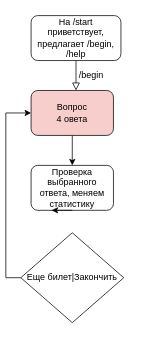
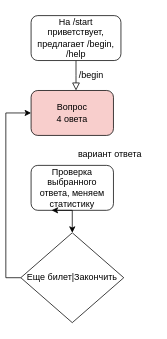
edge "Вопрос 4 овета" -> "Проверка выбранного ответа, меняем статистику": removed
node "вариант ответа": added
edge "Проверка выбранного ответа, меняем статистику" -> "Еще билет|Закончить": added
